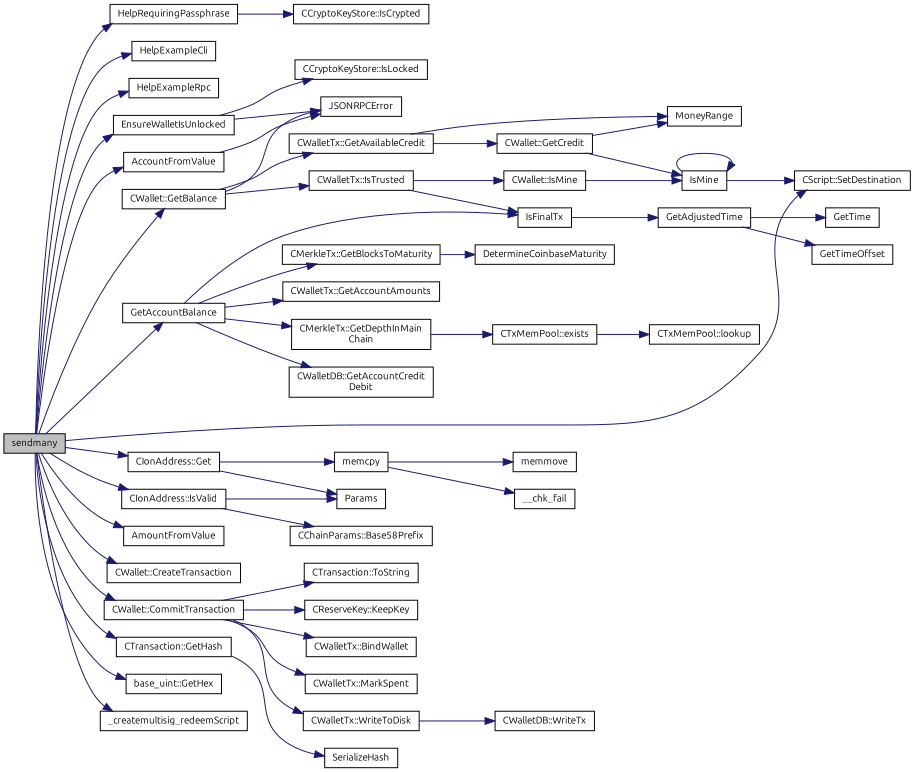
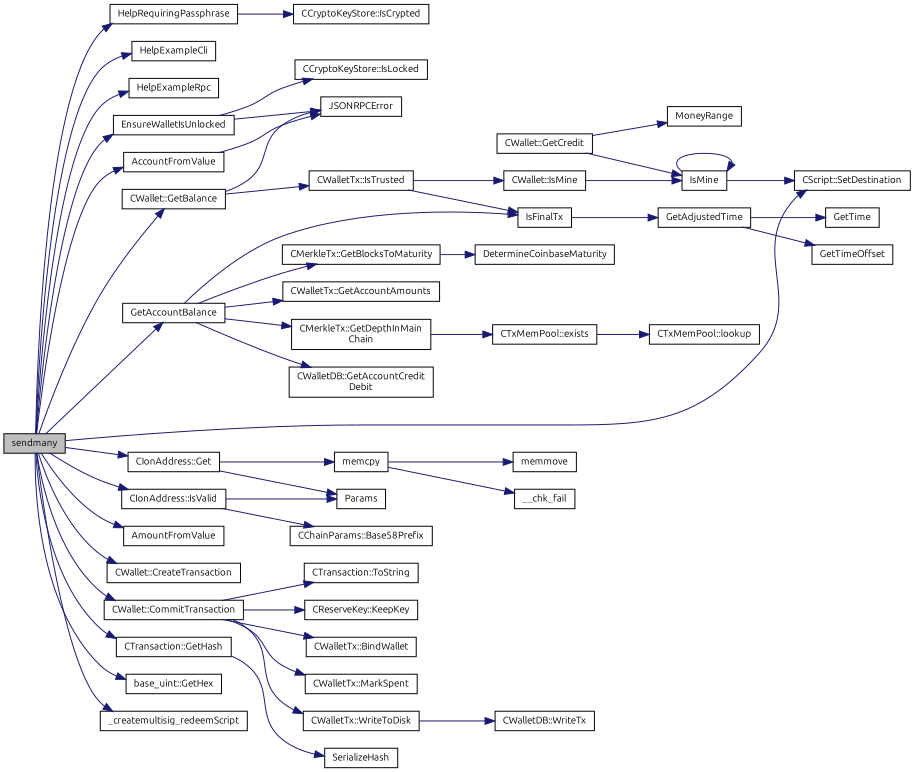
node "CWalletTx::GetAvailableCredit": removed
